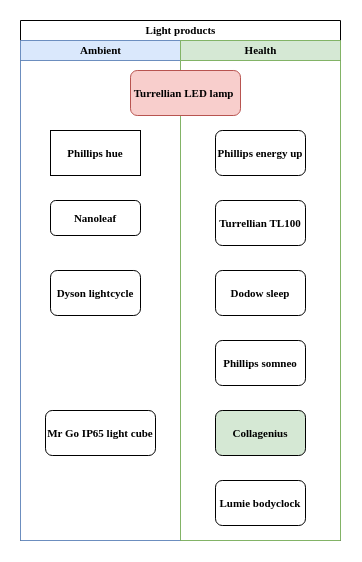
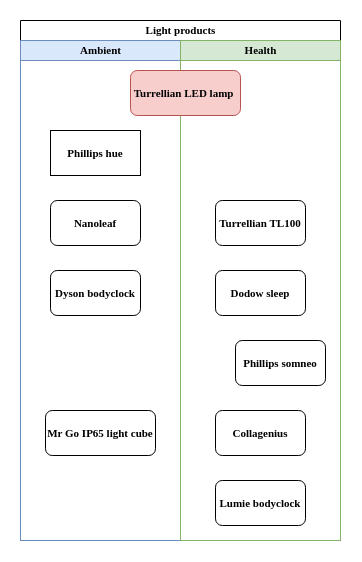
node "Phillips energy up": removed
node "Nanoleaf": size 90x35 -> 90x45
node "Dyson lightcycle": label "Dyson lightcycle" -> "Dyson bodyclock"
node "Phillips somneo": moved (261, 363) -> (281, 363)
node "Collagenius": fillcolor #d5e8d4 -> #ffffff
